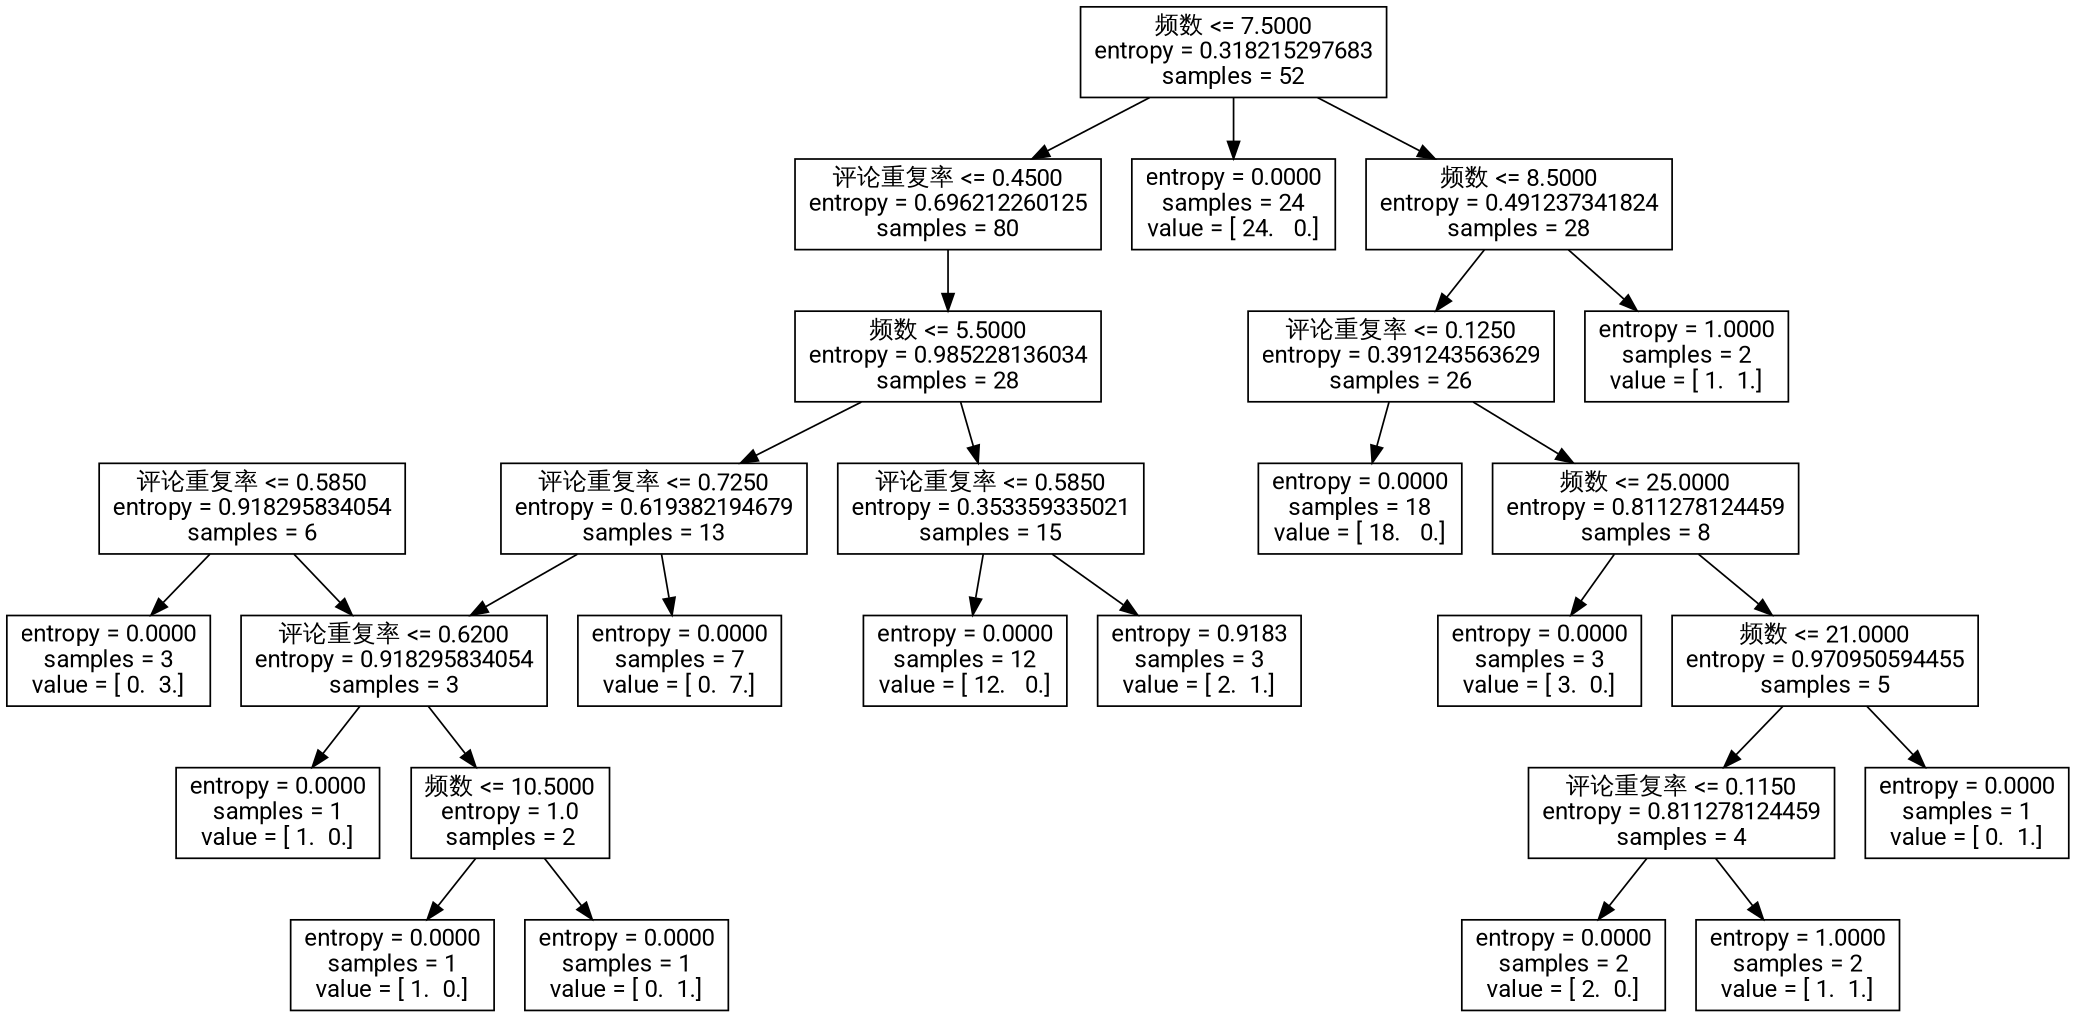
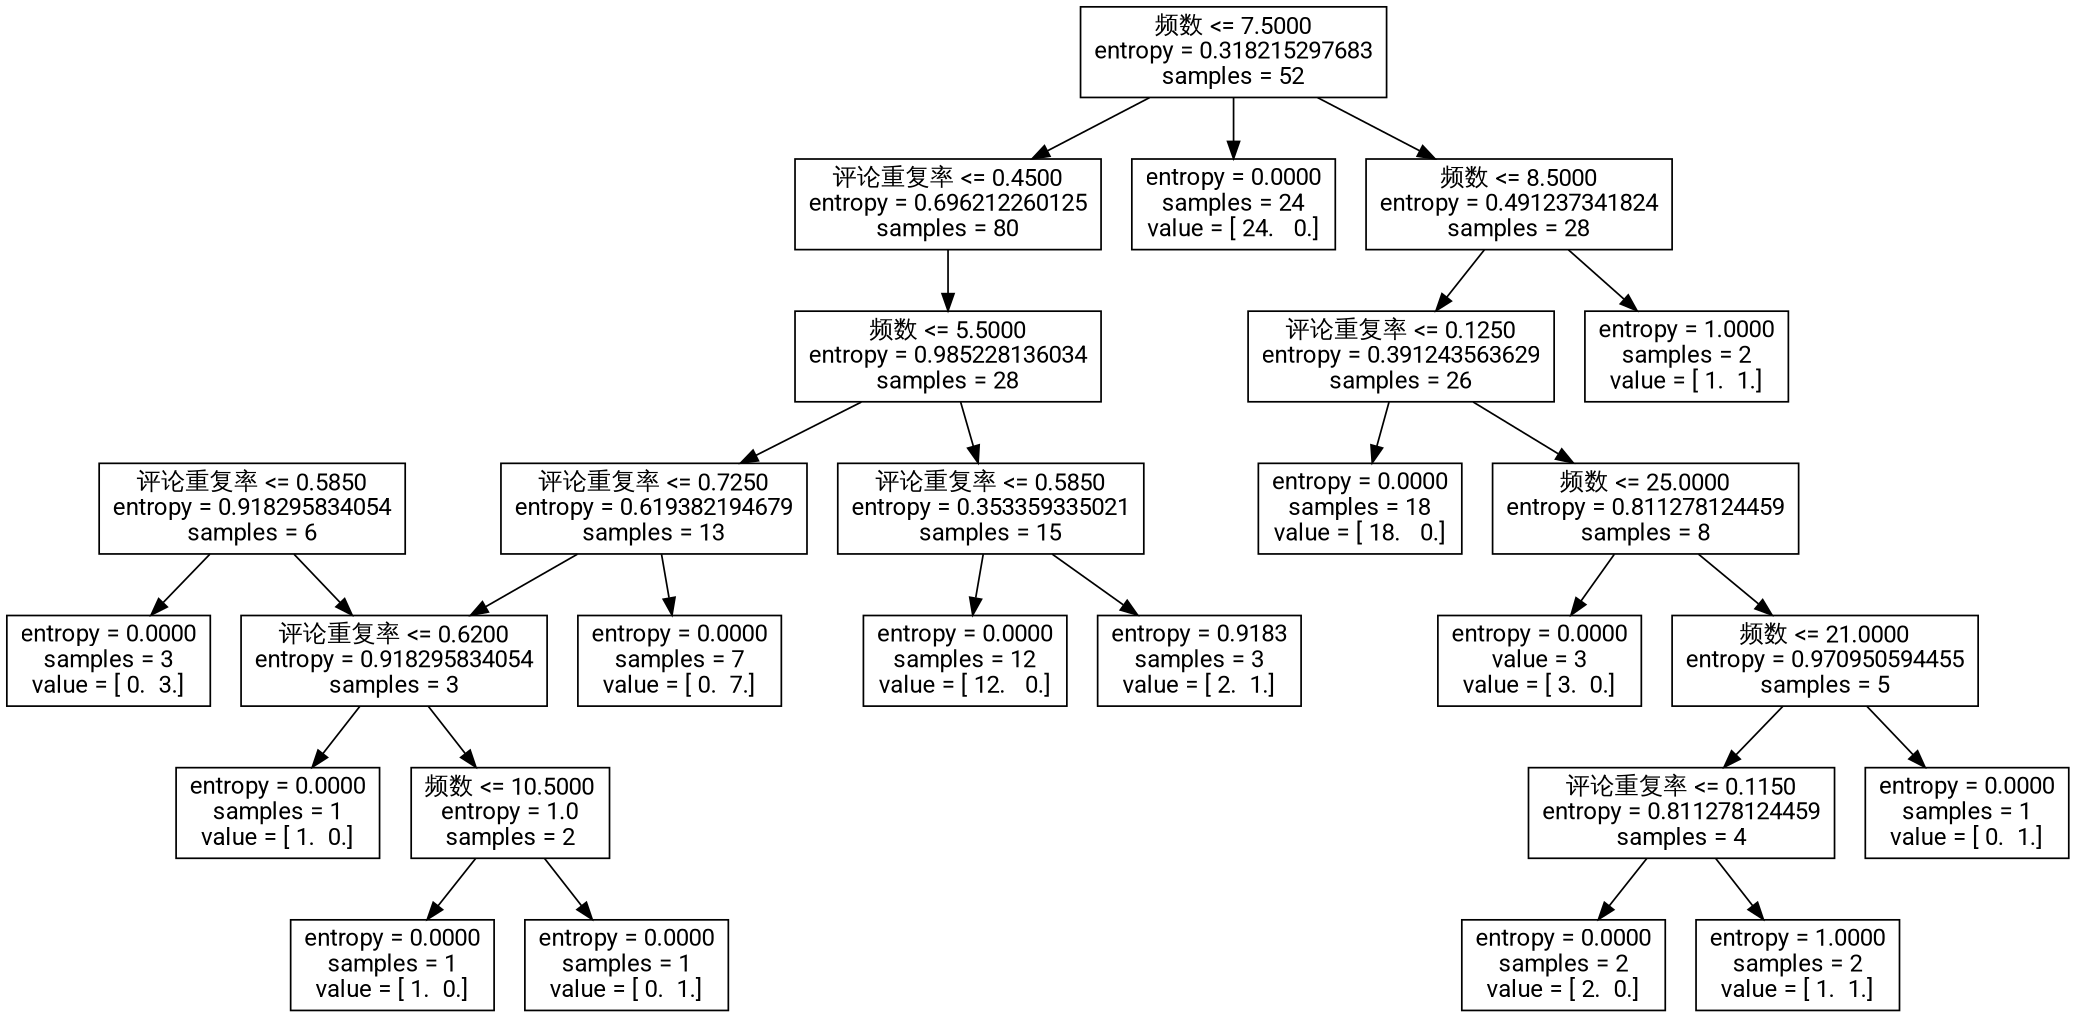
node "entropy = 0.0000 samples = 3 value = [ 3.  0.]": label "entropy = 0.0000 samples = 3 value = [ 3.  0.]" -> "entropy = 0.0000 value = 3 value = [ 3.  0.]"
